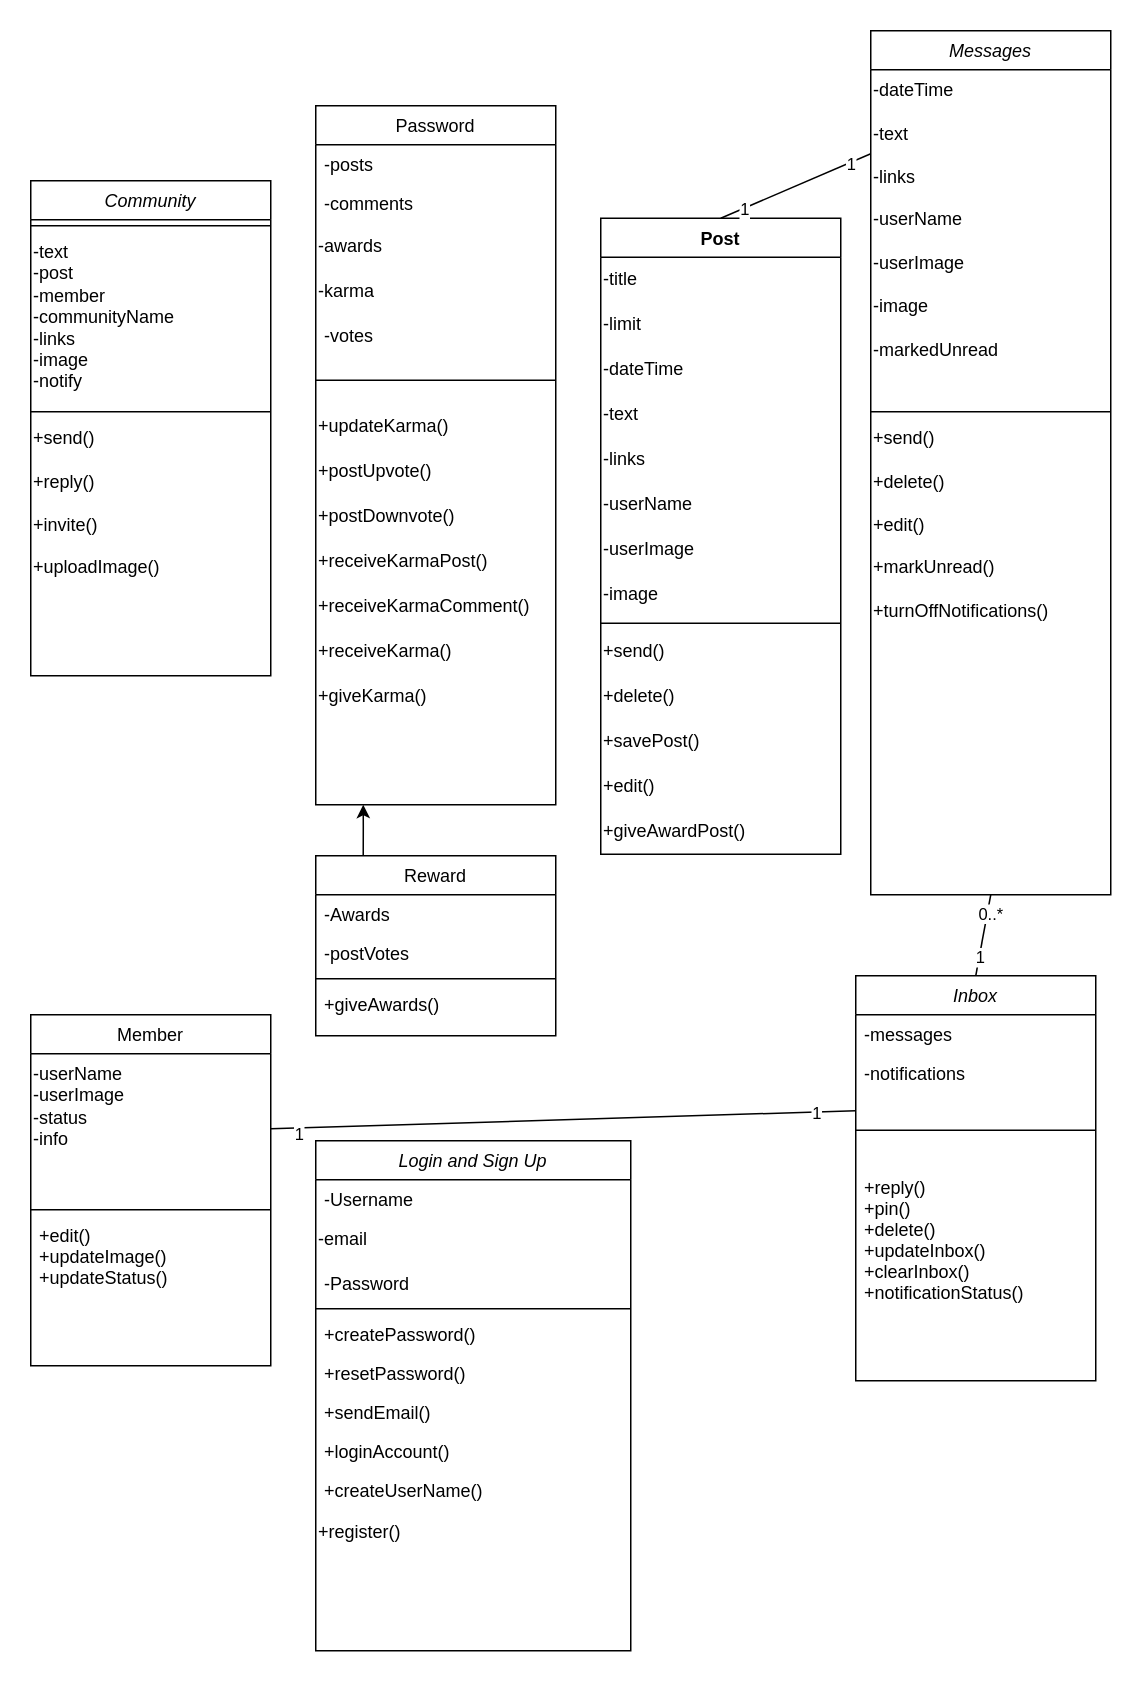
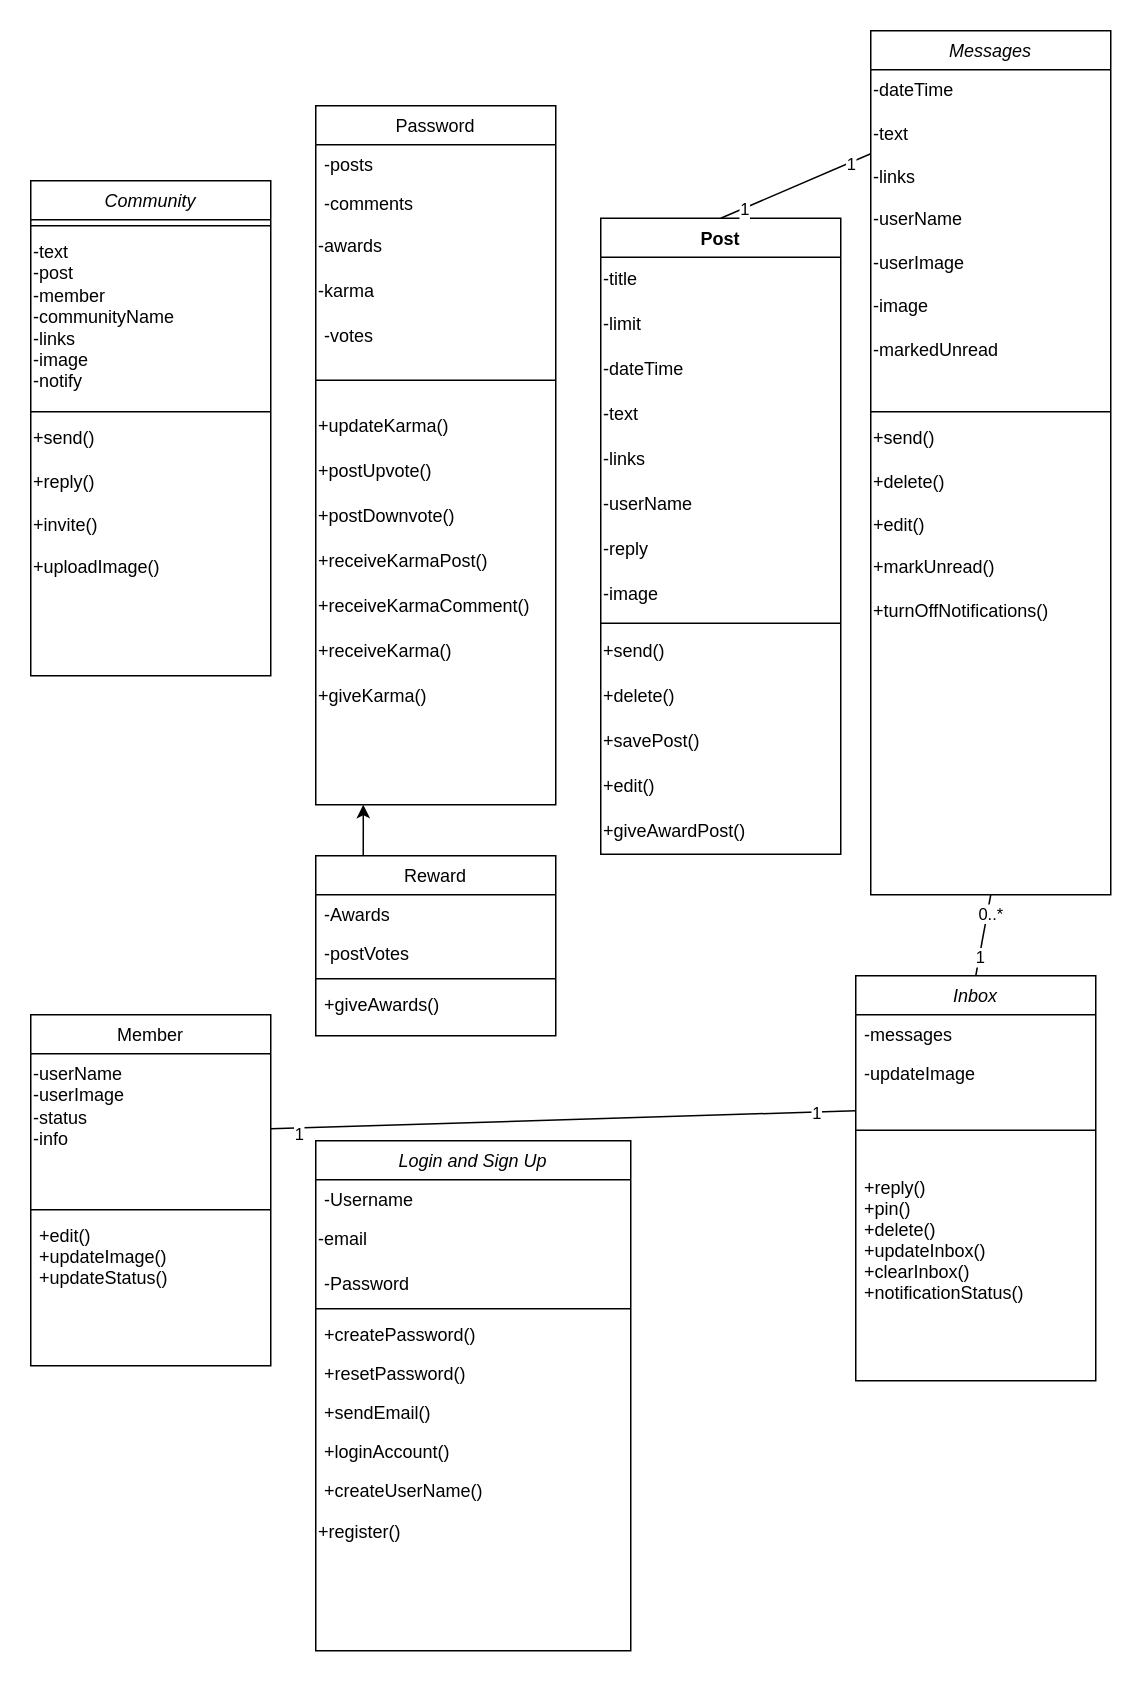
node "-userImage": label "-userImage" -> "-reply"
node "-notifications": label "-notifications" -> "-updateImage"
